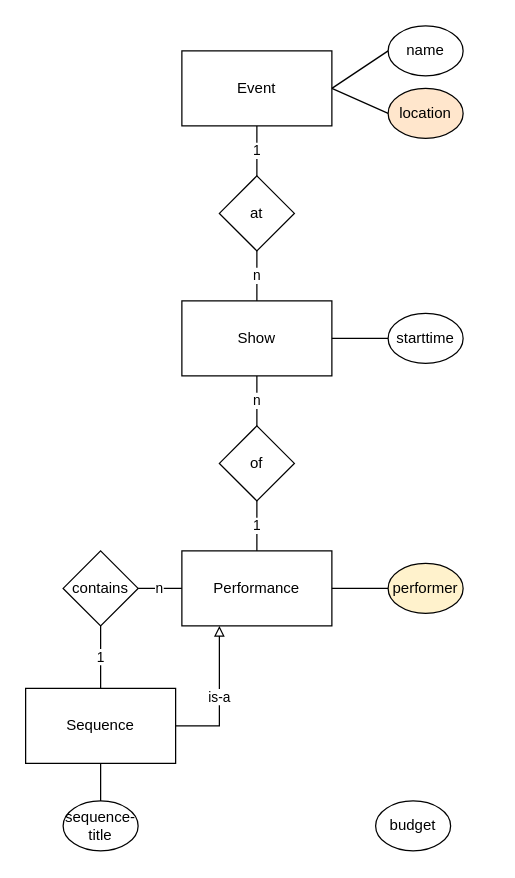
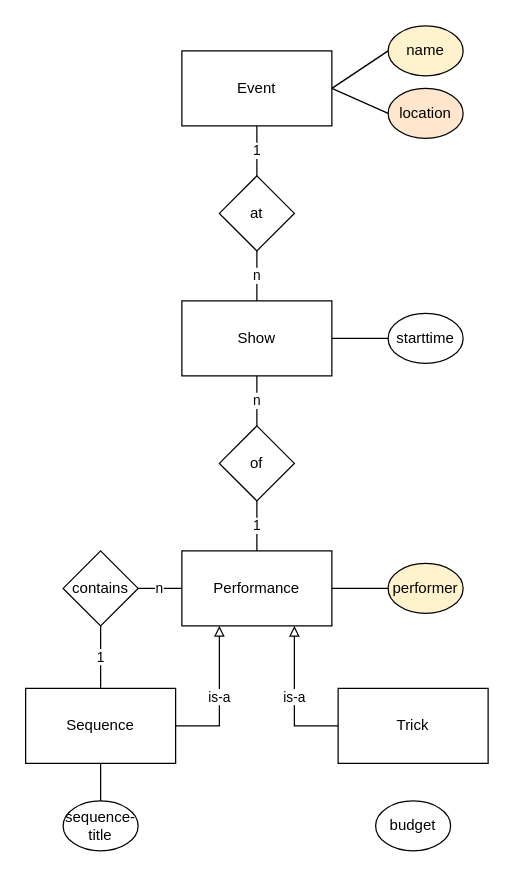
node "name": fillcolor #ffffff -> #fff2cc
edge "Trick" -> "Performance": added, label "is-a"
node "Trick": added
